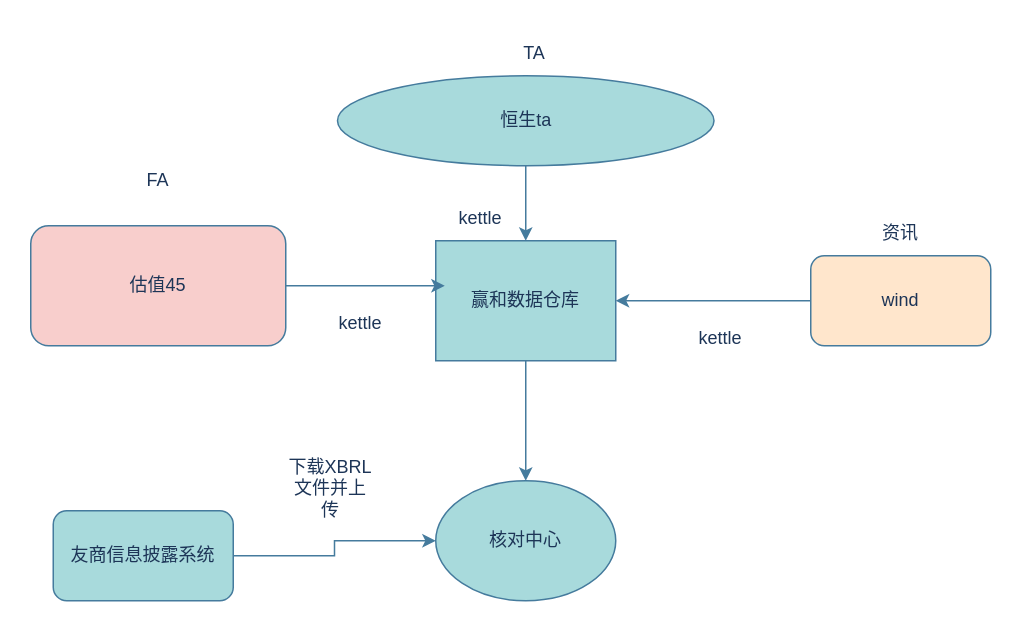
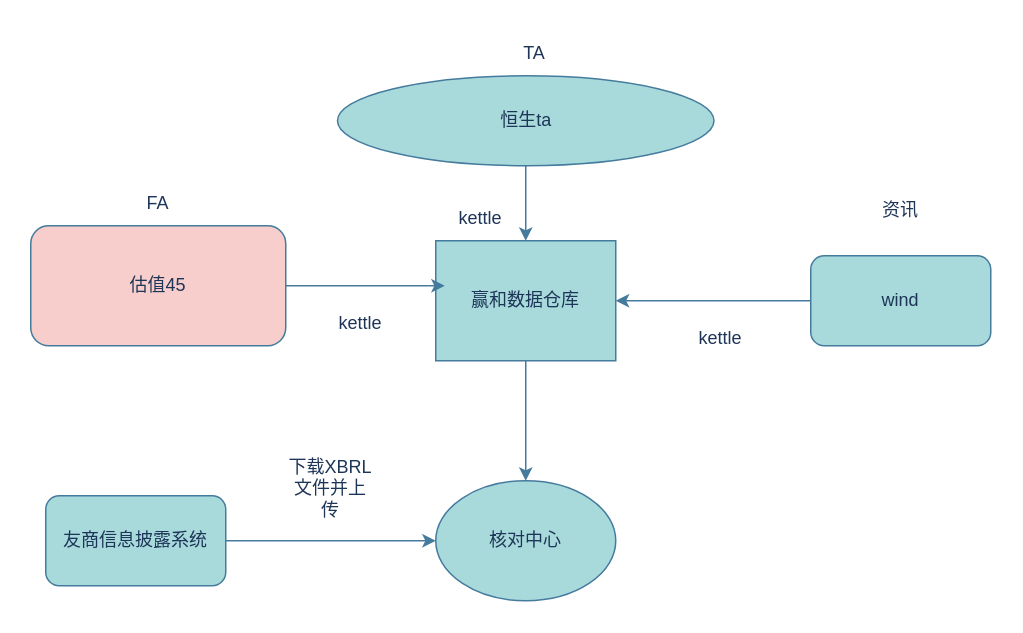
node "FA": moved (158, 181) -> (158, 203)
node "资讯": moved (901, 233) -> (901, 211)
node "wind": fillcolor #ffe6cc -> #a8dadc
node "友商信息披露系统": moved (143, 556) -> (136, 541)
